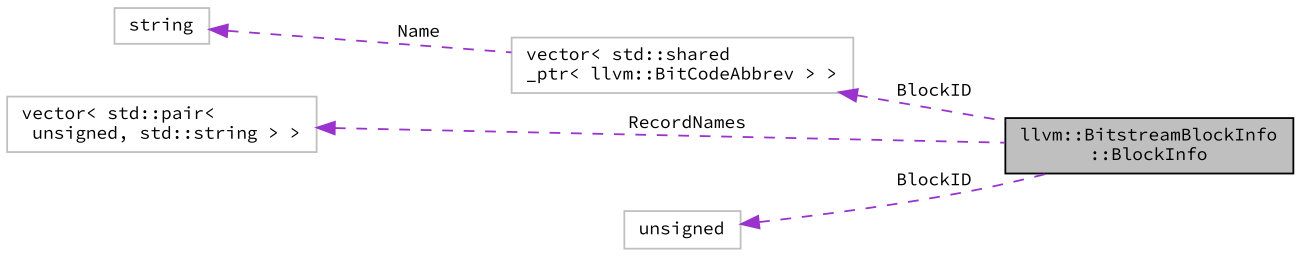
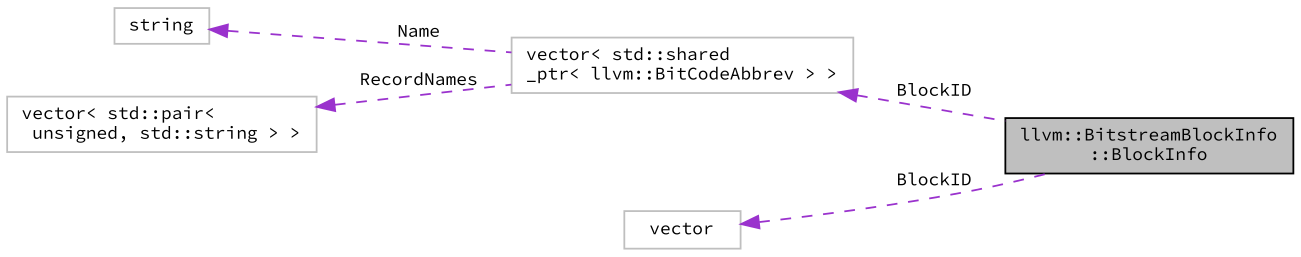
edge "llvm::BitstreamBlockInfo ::BlockInfo" -> "vector< std::pair< unsigned, std::string > >": now "vector< std::shared _ptr< llvm::BitCodeAbbrev > >" -> "vector< std::pair< unsigned, std::string > >"
node "unsigned": label "unsigned" -> "vector"
